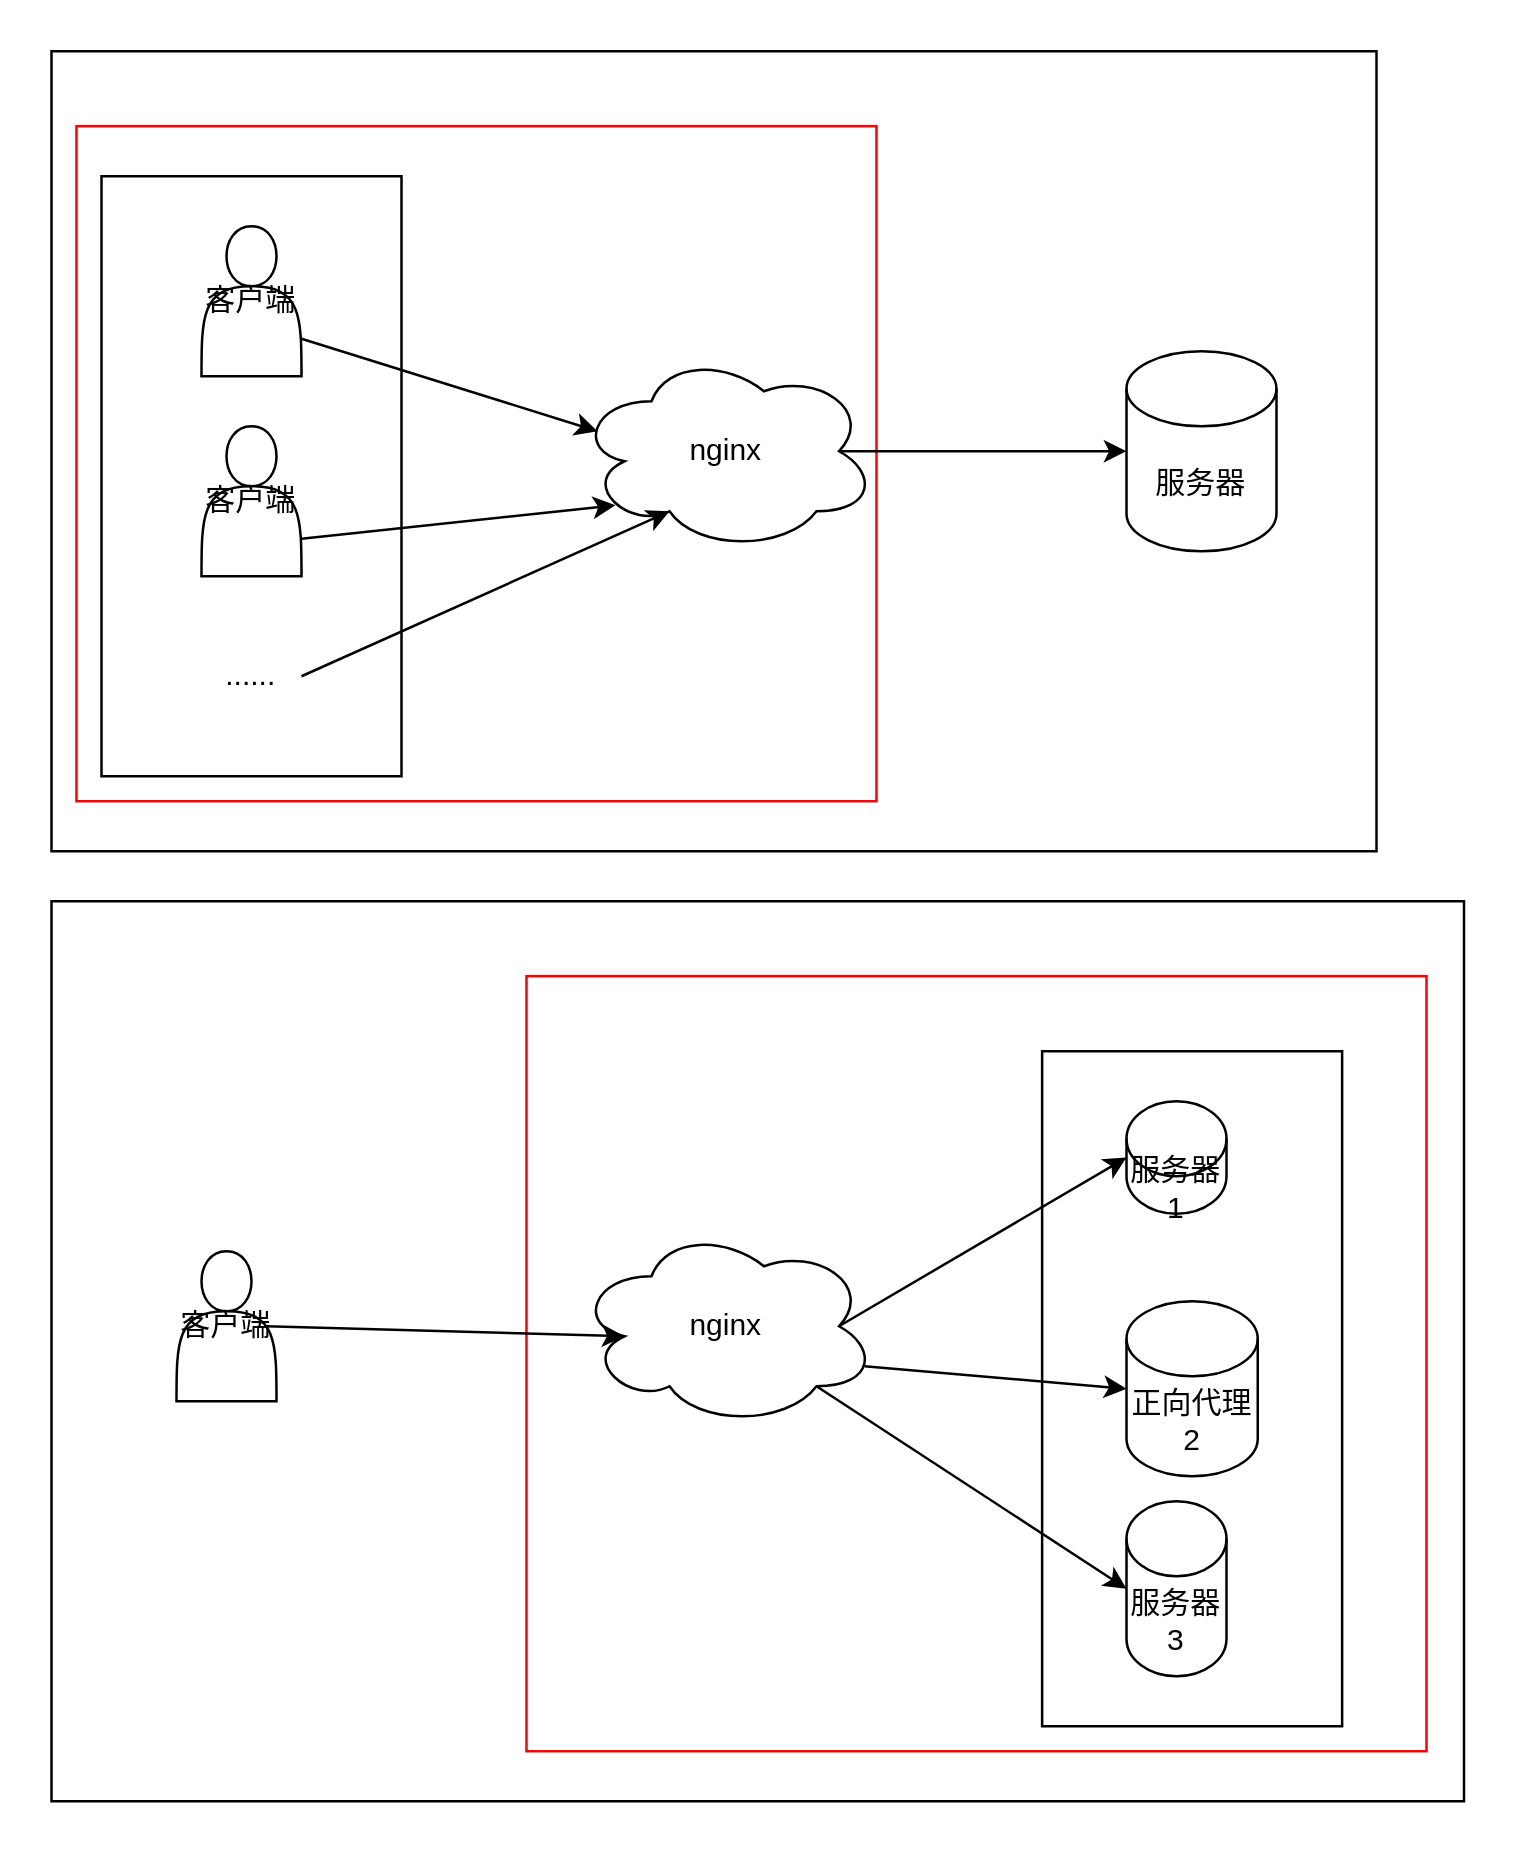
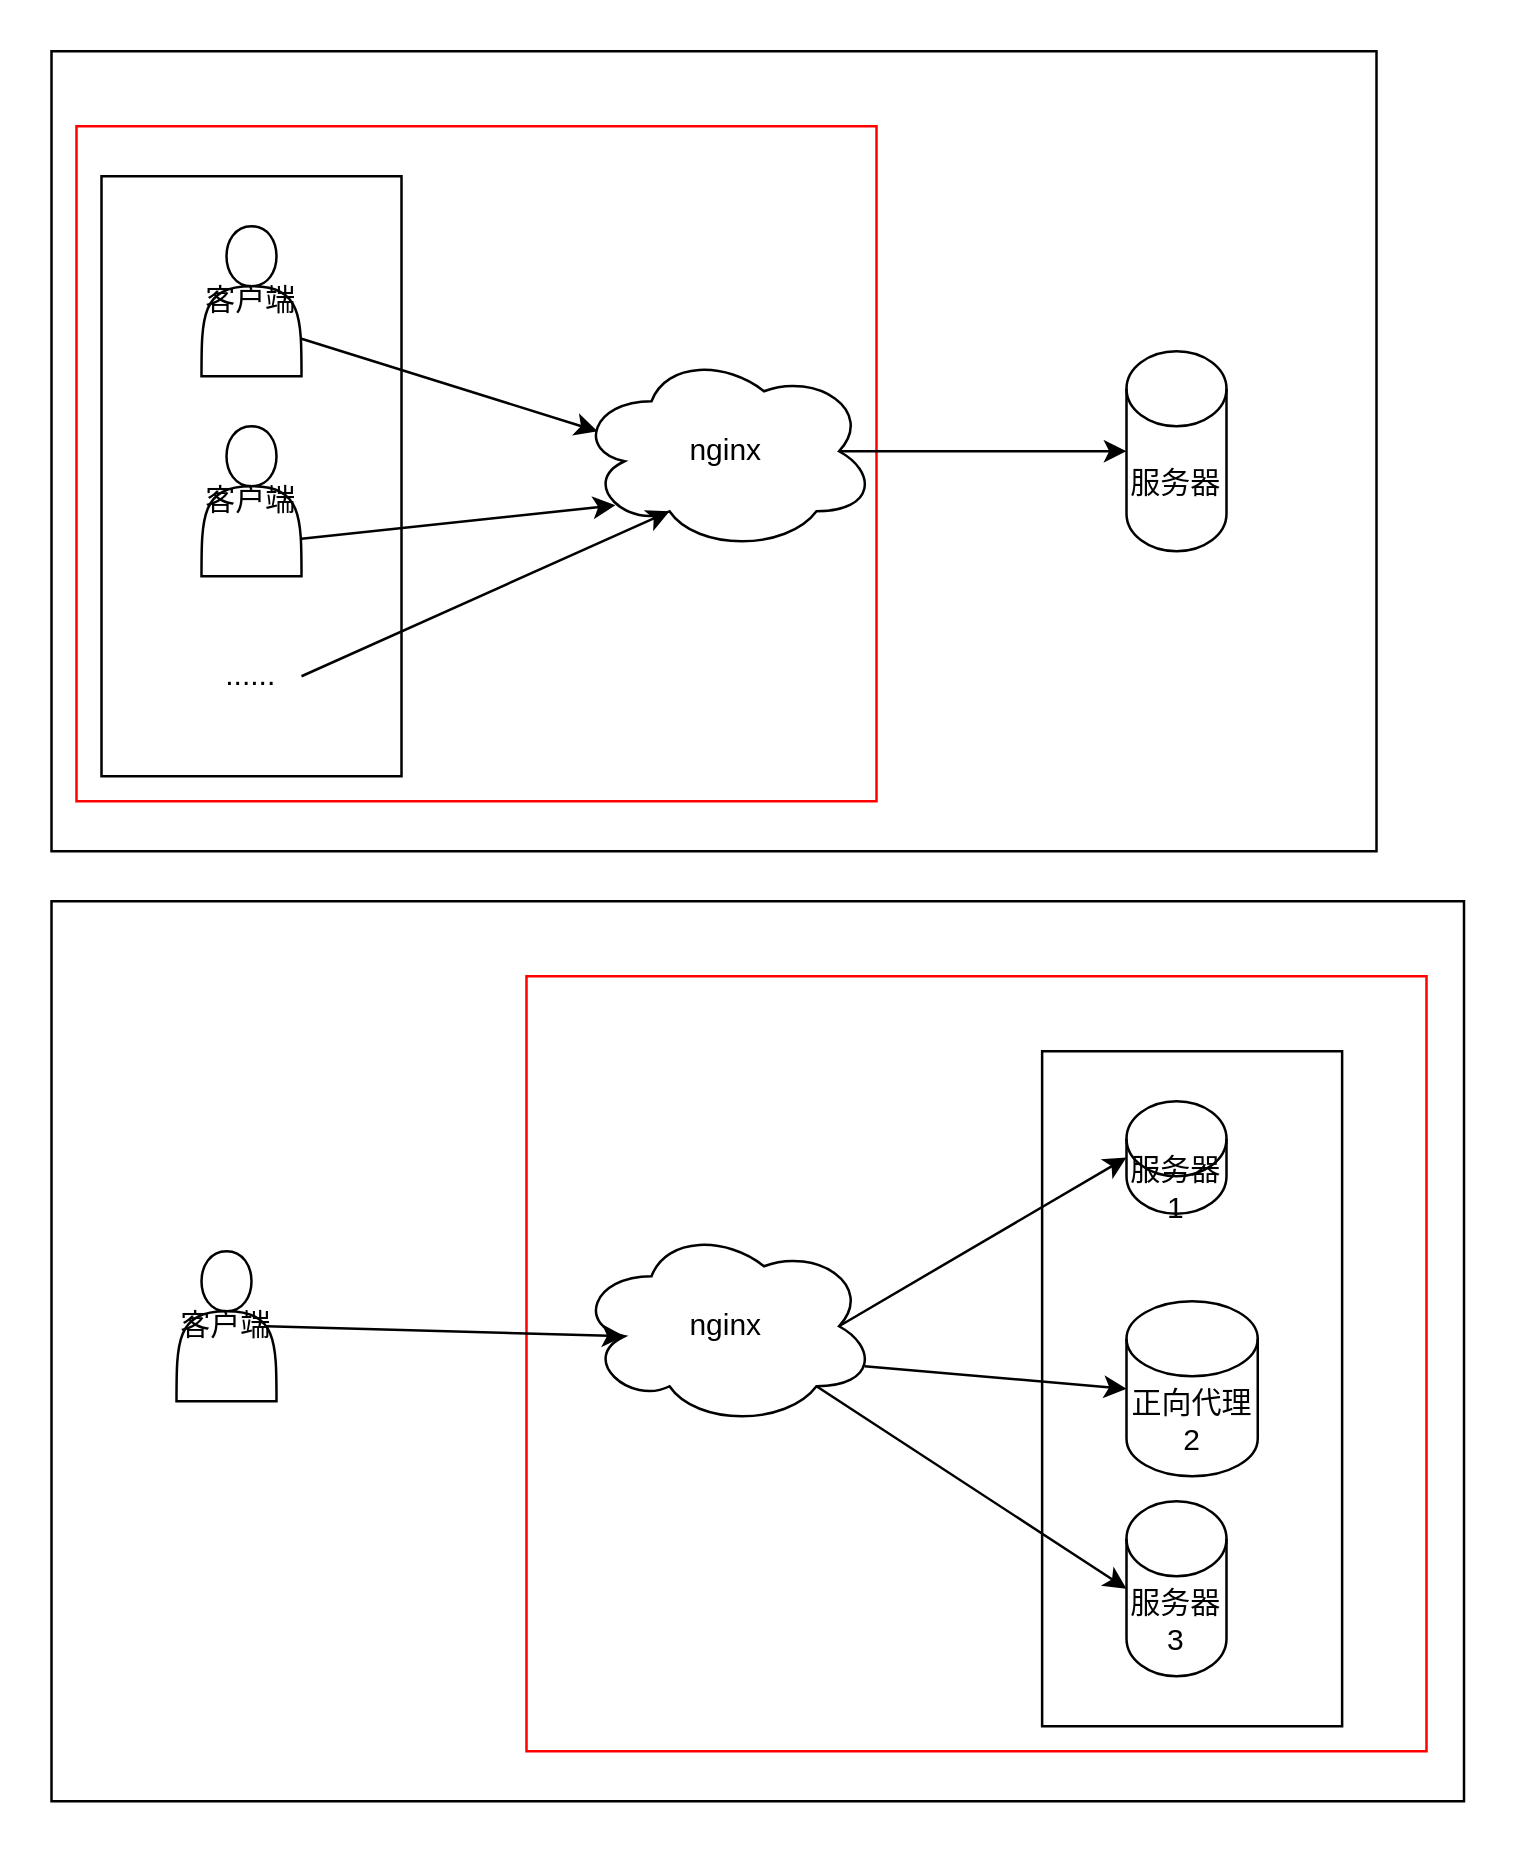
node "服务器": size 150x200 -> 100x200
